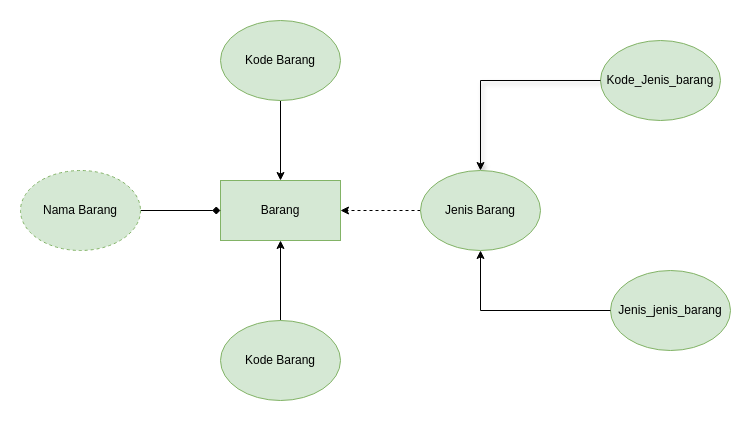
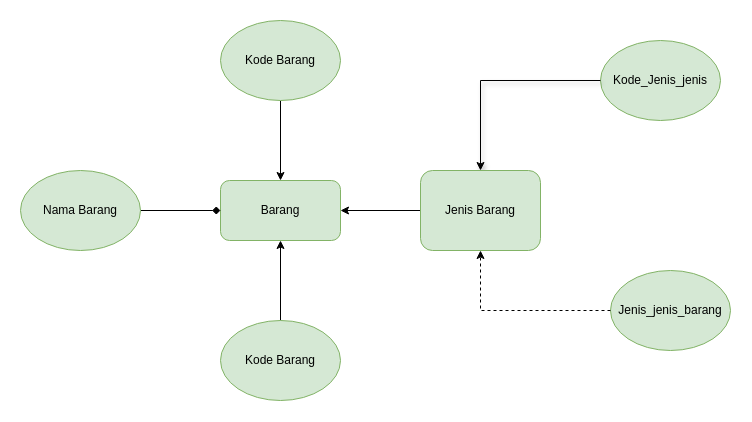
node "Kode_Jenis_barang": label "Kode_Jenis_barang" -> "Kode_Jenis_jenis"
node "Nama Barang": style dashed -> solid
node "Barang": shape rectangle -> rounded rectangle
edge "Jenis Barang" -> "Barang": style dashed -> solid
node "Jenis Barang": shape ellipse -> rounded rectangle
edge "Jenis_jenis_barang" -> "Jenis Barang": style solid -> dashed
